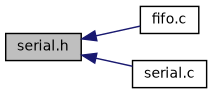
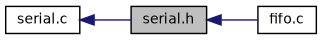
edge "serial.c" -> "serial.h": reversed
